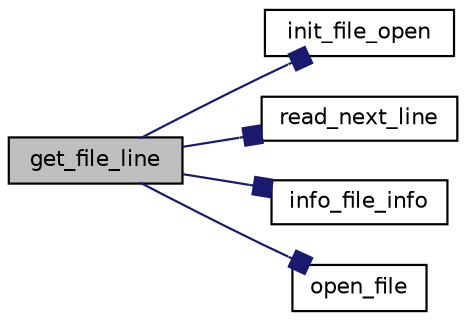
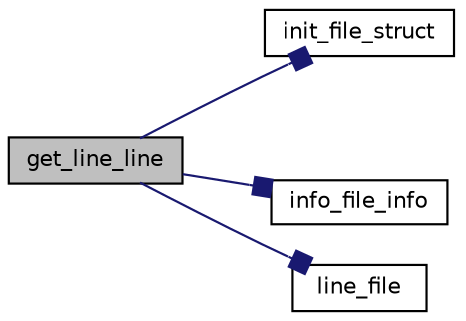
node "init_file_open": label "init_file_open" -> "init_file_struct"
node "read_next_line": removed
node "get_file_line": label "get_file_line" -> "get_line_line"
node "open_file": label "open_file" -> "line_file"
